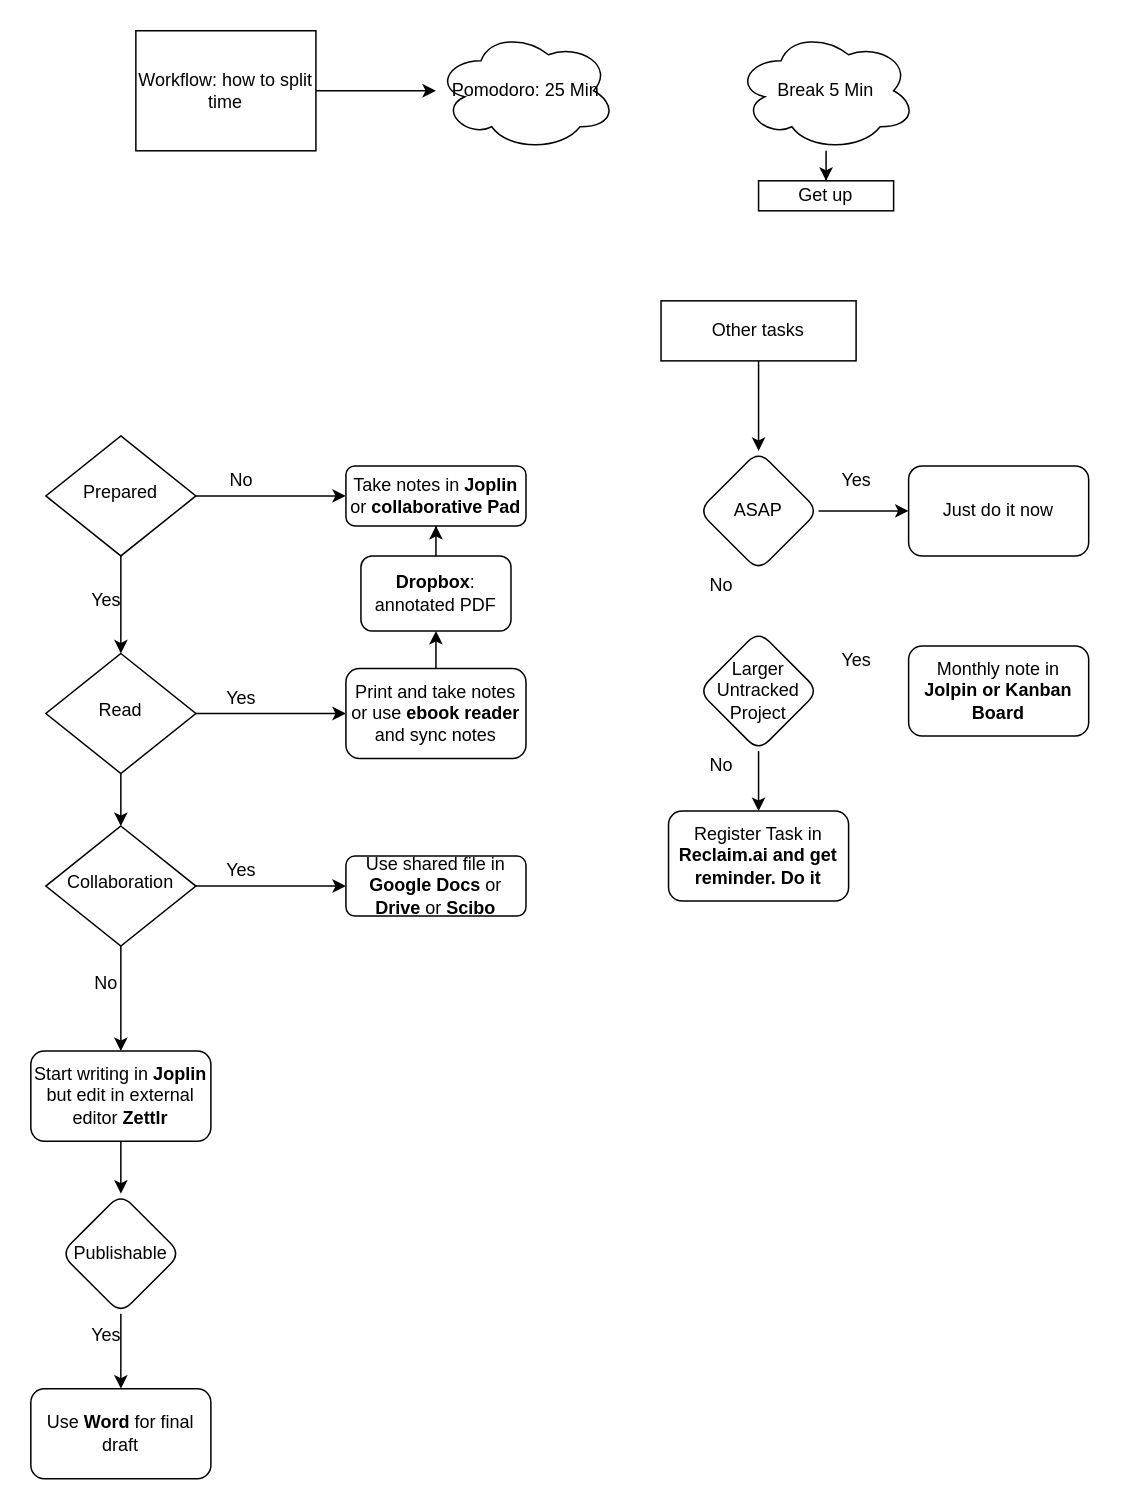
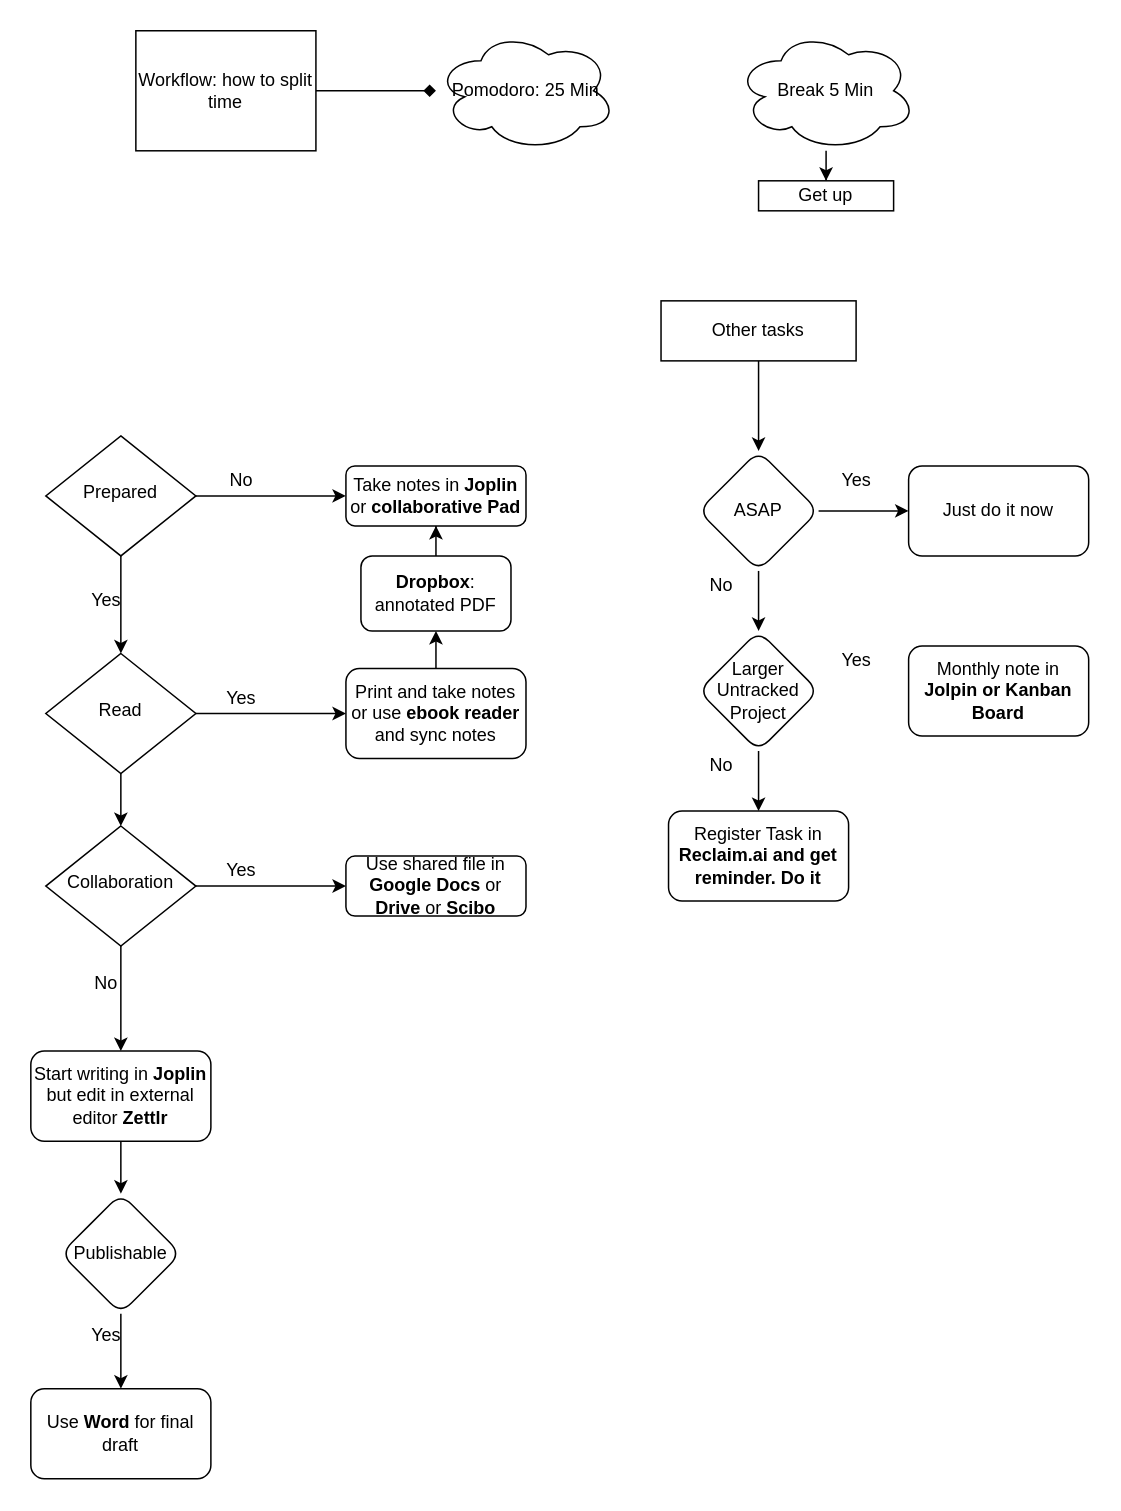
edge "Workflow: how to split time" -> "Pomodoro: 25 Min": arrowhead classic -> diamond
edge "ASAP" -> "Larger Untracked Project": added
